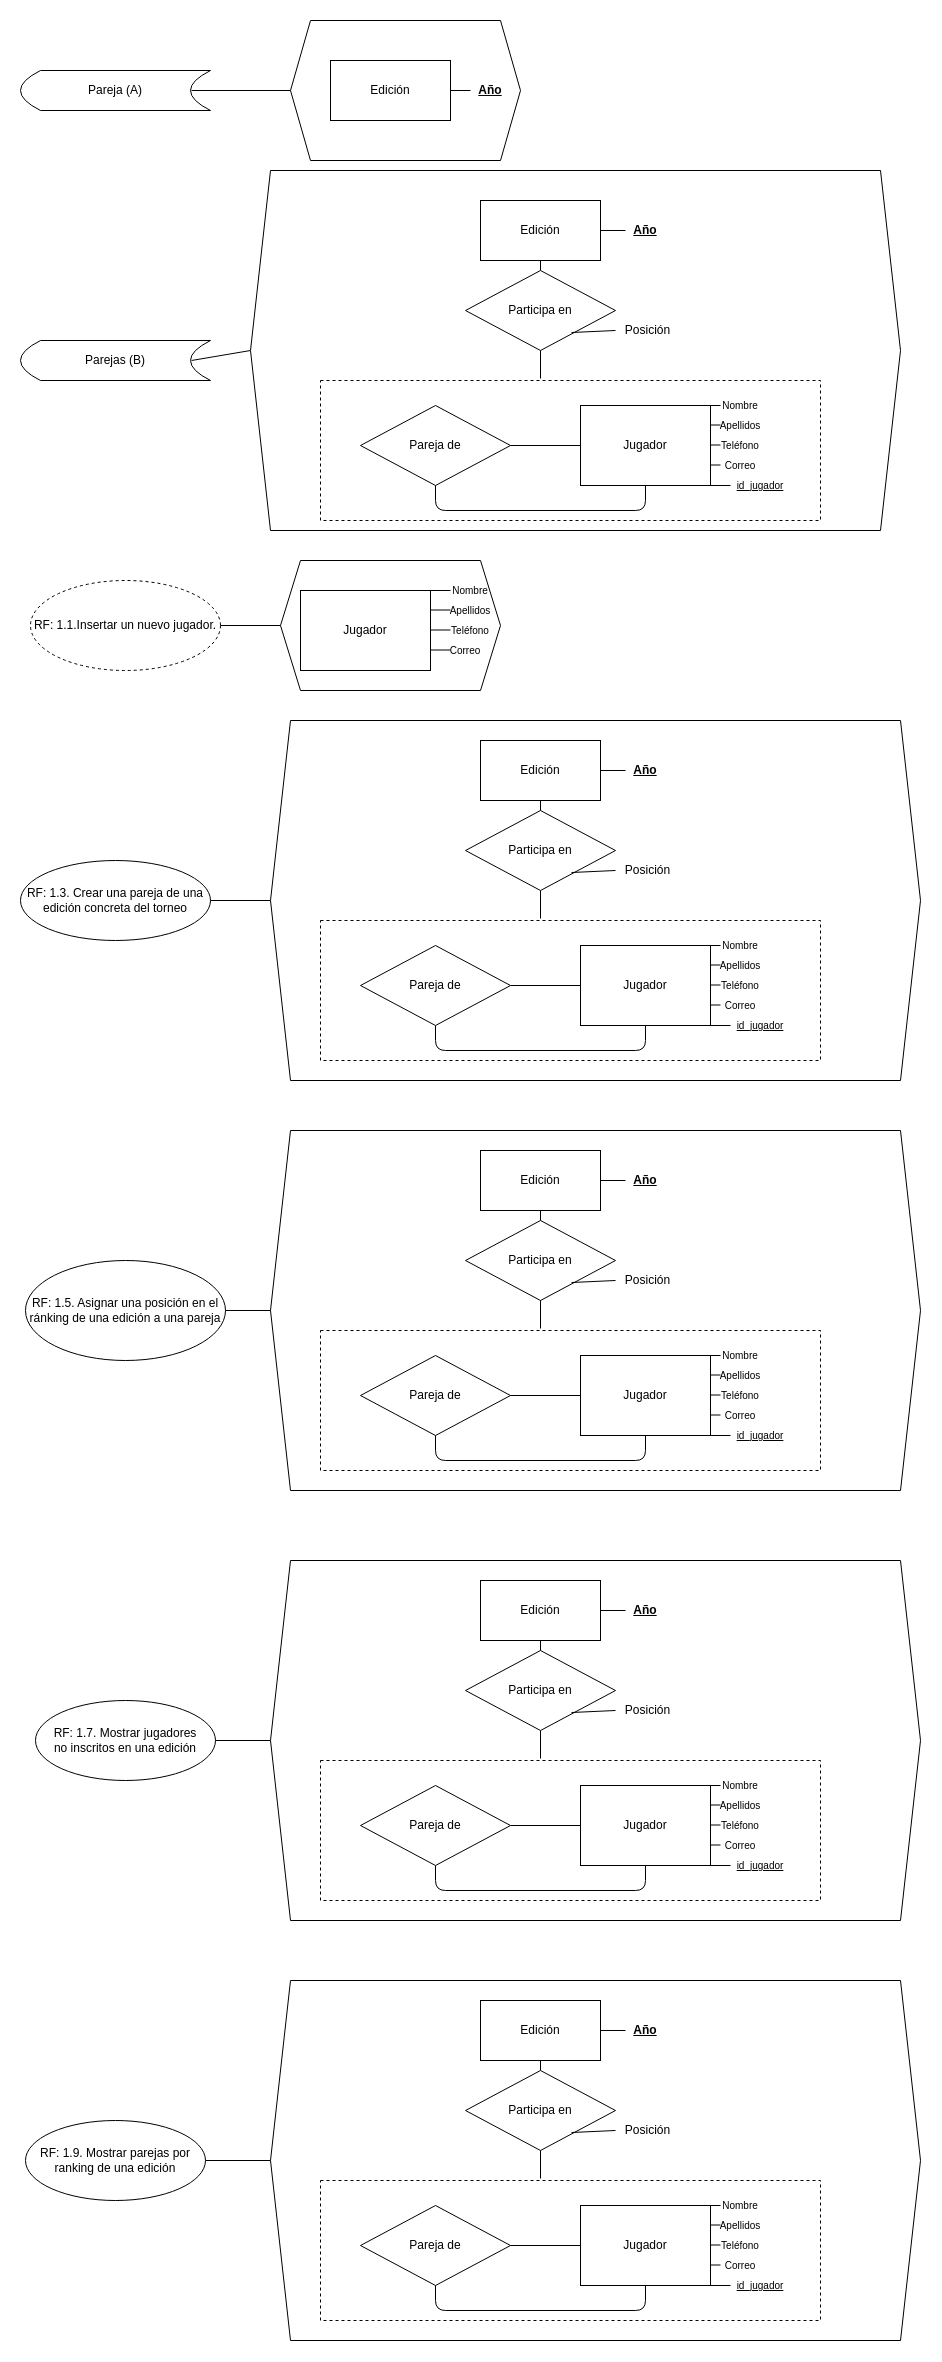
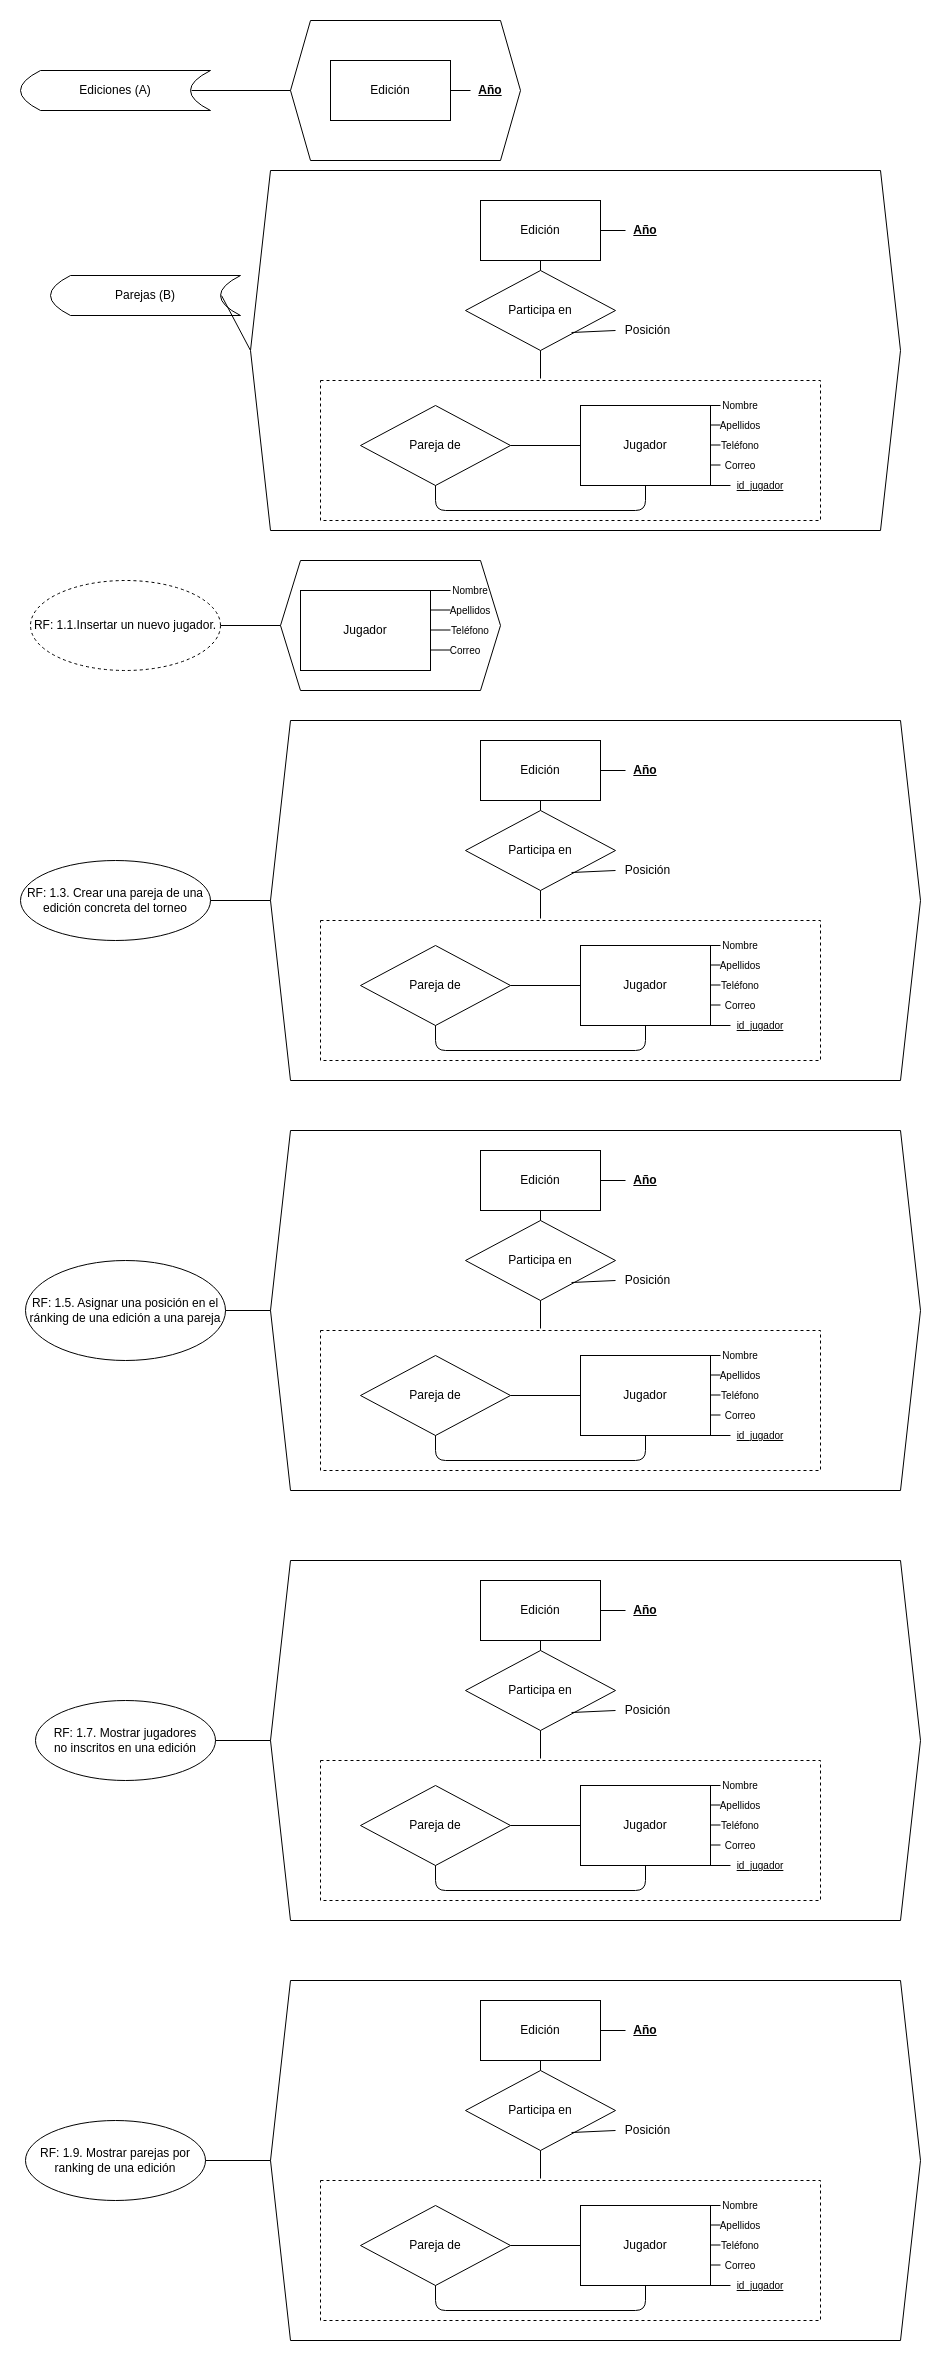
node "Pareja (A)": label "Pareja (A)" -> "Ediciones (A)"
node "Parejas (B)": moved (116, 361) -> (146, 296)
